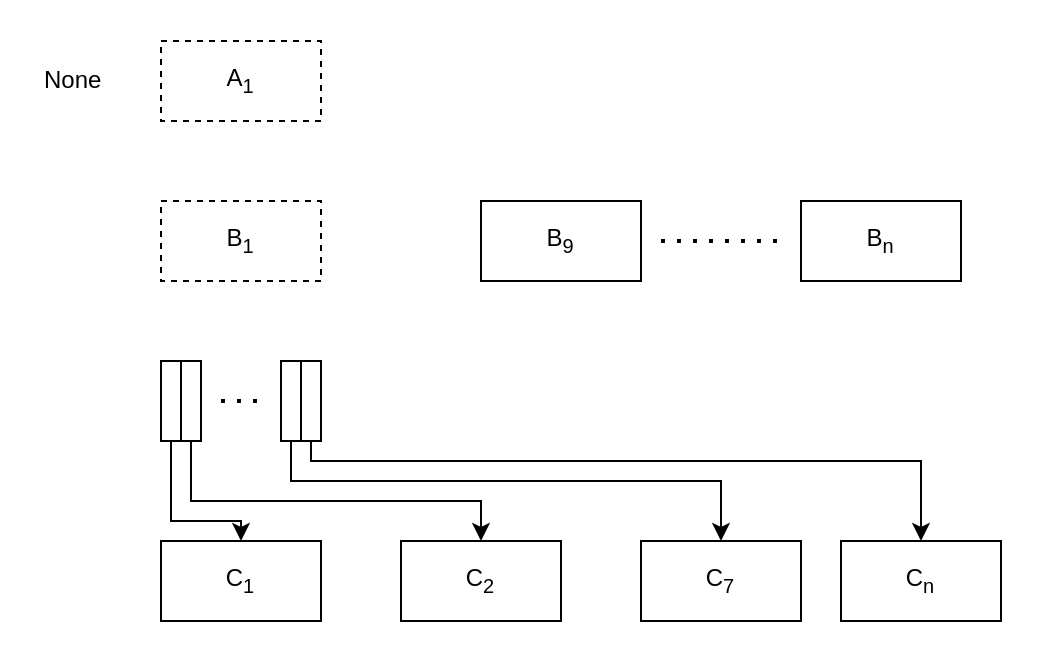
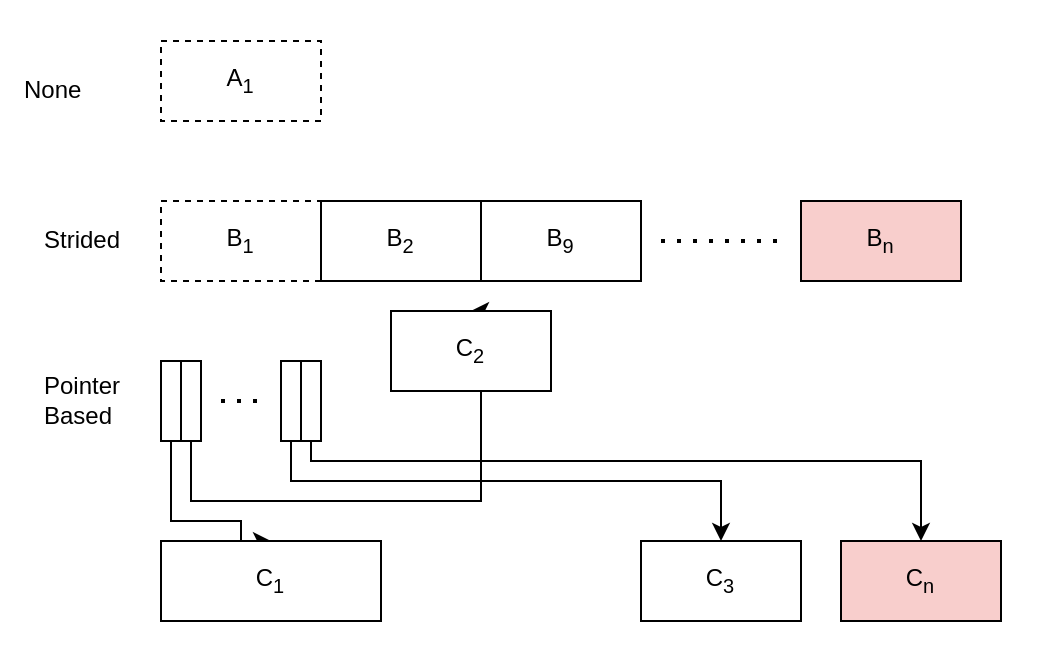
node "None": moved (91, 81) -> (71, 91)
node "Strided": added
node "B2": added
node "Bn": fillcolor #ffffff -> #f8cecc
node "Pointer Based": added
node "C1": size 160x80 -> 220x80
node "C2": moved (481, 581) -> (471, 351)
node "C7": label "C7" -> "C3"
node "Cn": fillcolor #ffffff -> #f8cecc
